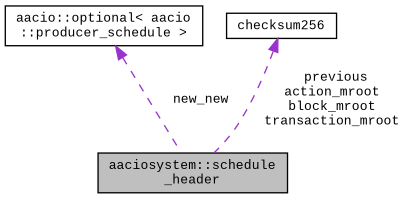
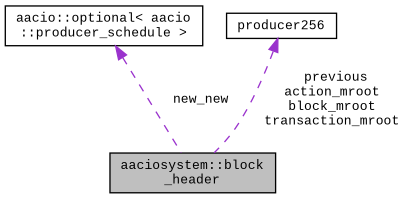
node "checksum256": label "checksum256" -> "producer256"
node "aaciosystem::schedule _header": label "aaciosystem::schedule _header" -> "aaciosystem::block _header"
